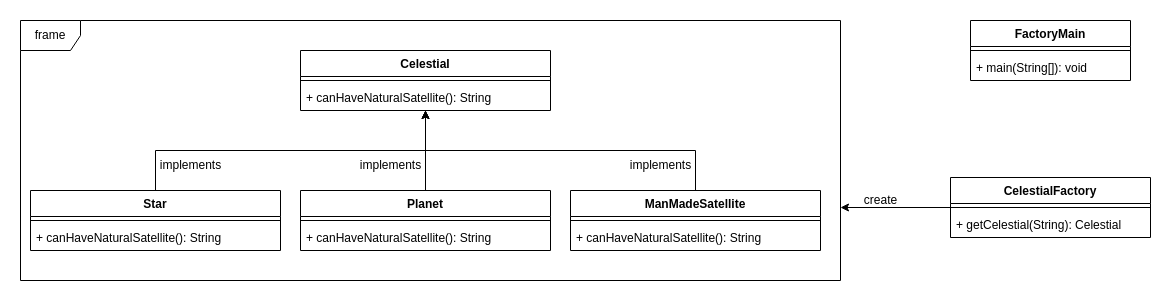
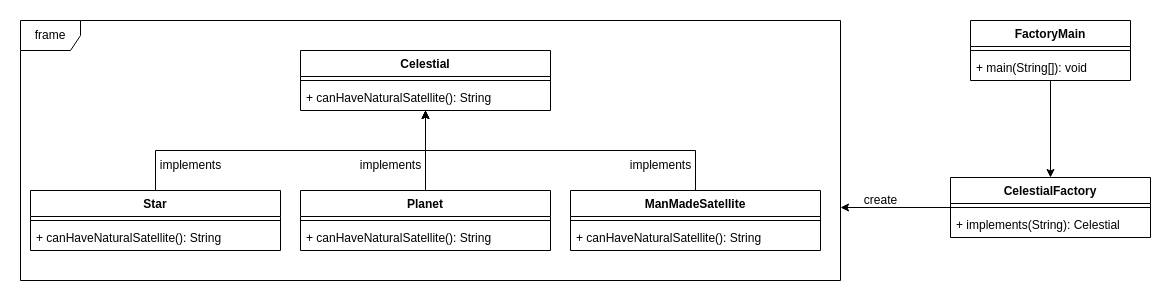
edge "FactoryMain" -> "CelestialFactory": added
node "+ getCelestial(String): Celestial": label "+ getCelestial(String): Celestial" -> "+ implements(String): Celestial"
